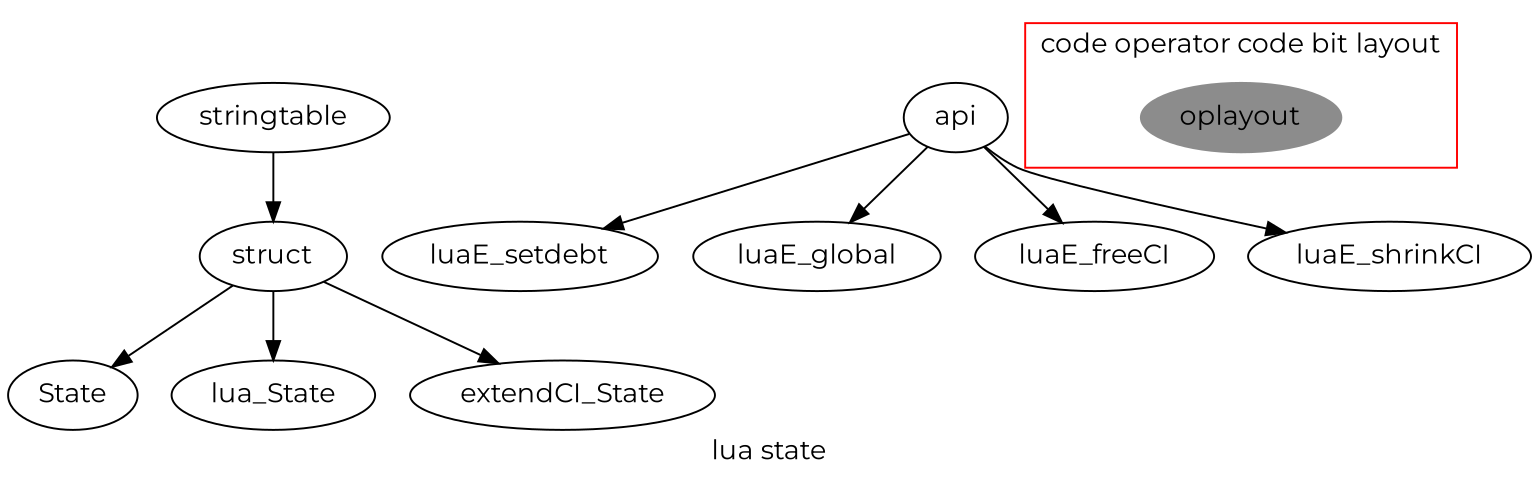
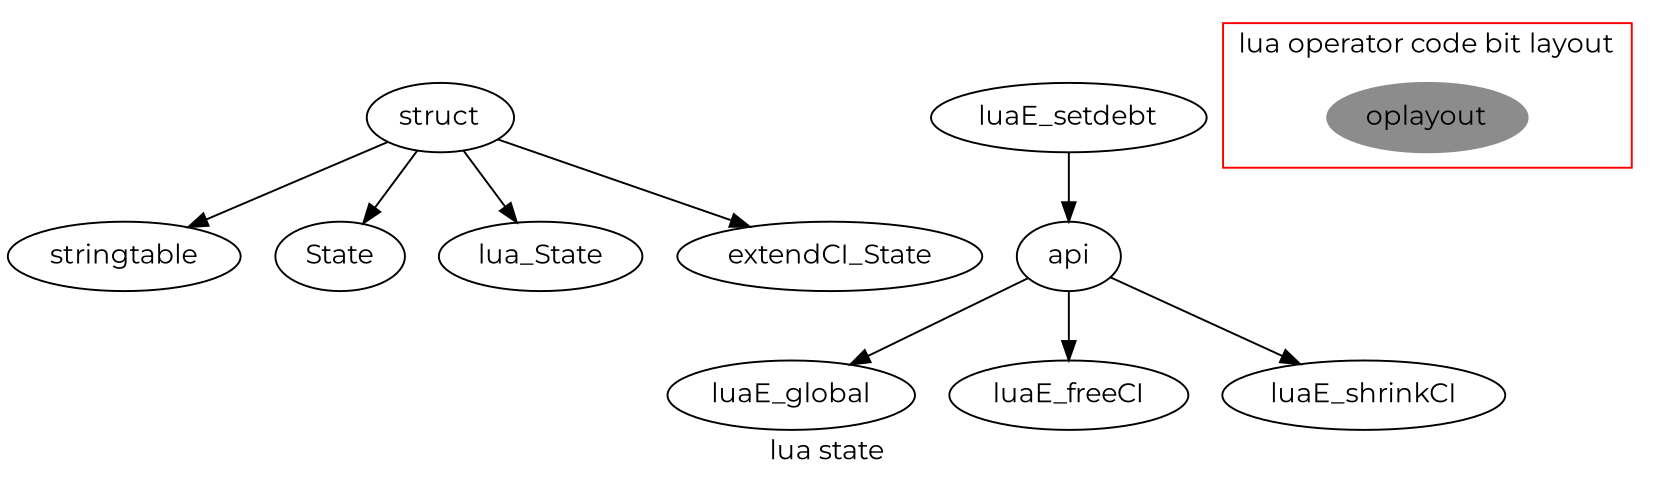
cluster "code operator code bit layout": label "code operator code bit layout" -> "lua operator code bit layout"
edge "stringtable" -> "struct": reversed
edge "api" -> "luaE_setdebt": reversed
